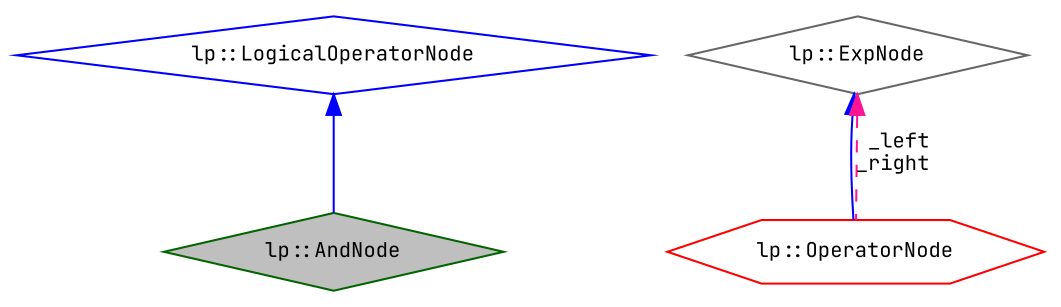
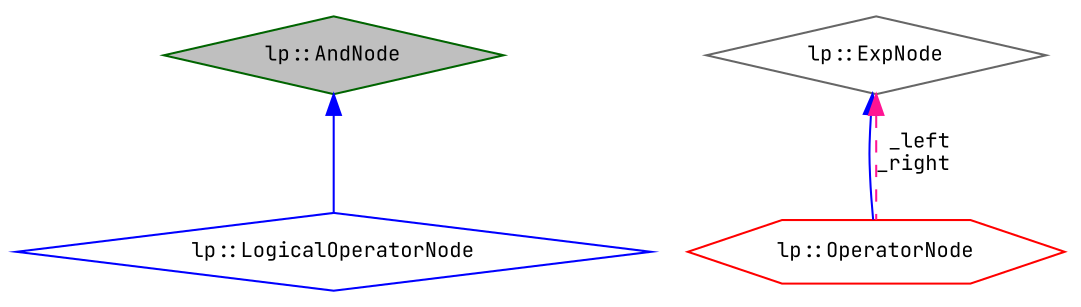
edge "lp::AndNode" -> "lp::LogicalOperatorNode": reversed
